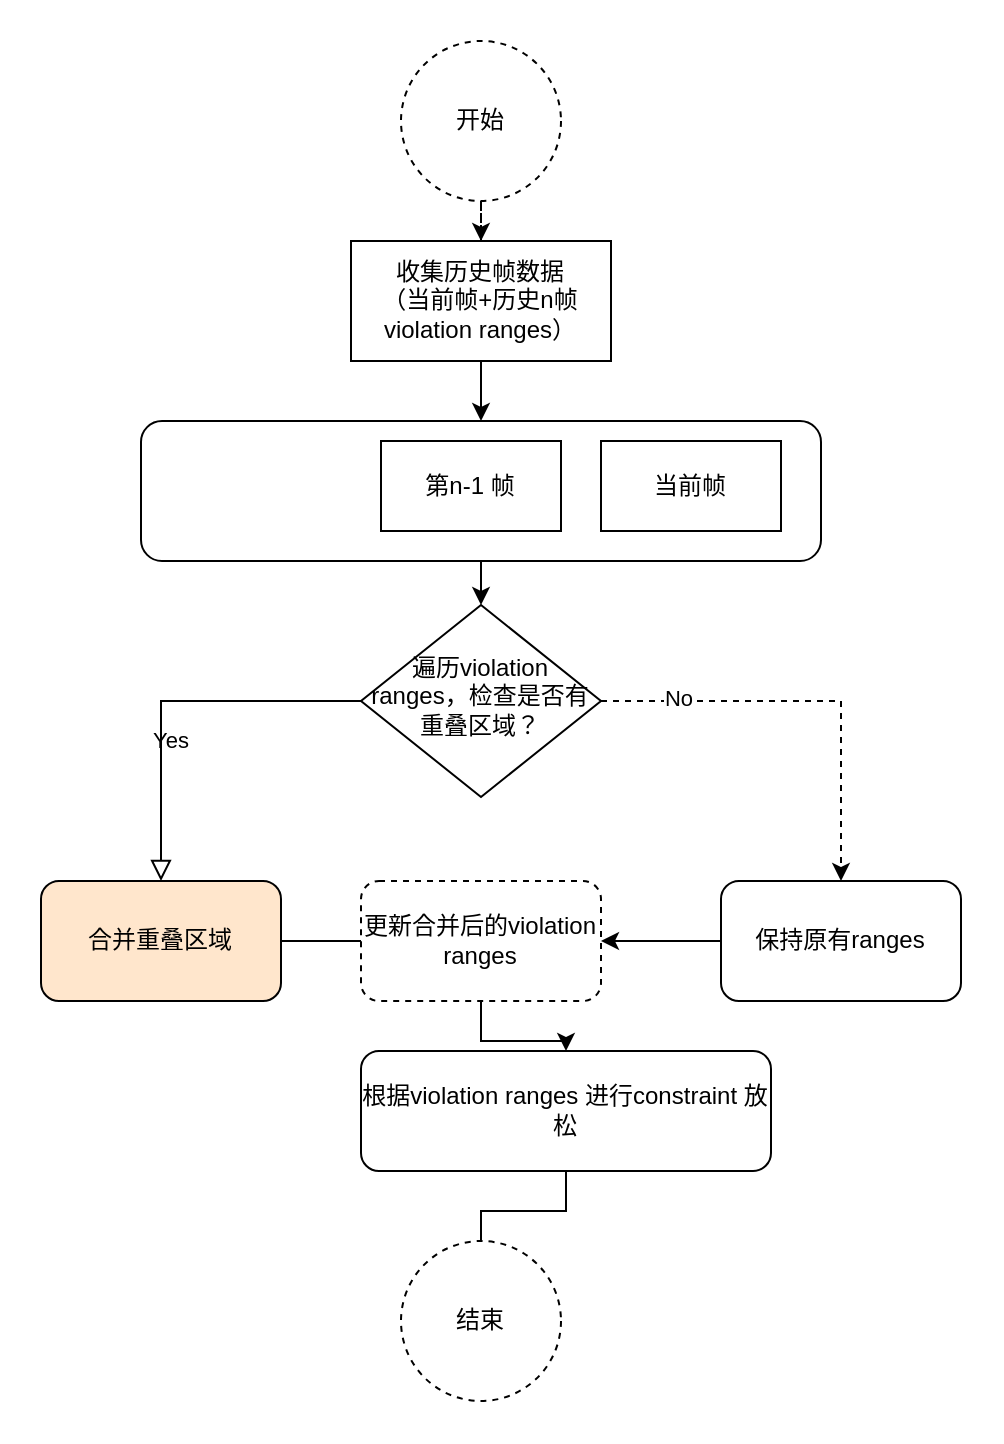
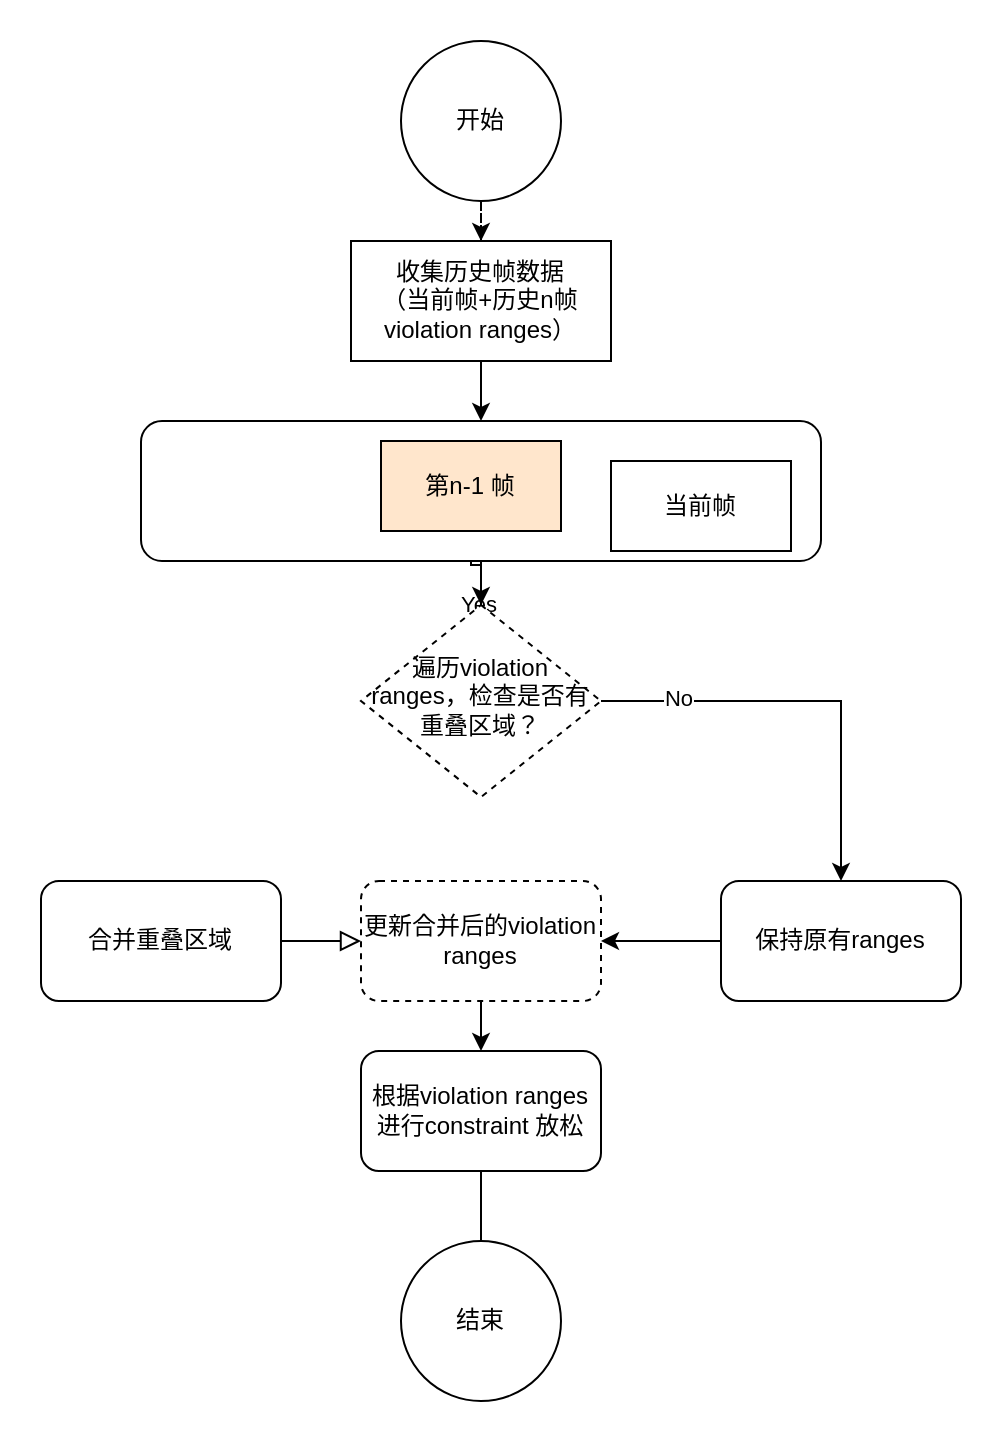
node "开始": style dashed -> solid
node "第n-1 帧": fillcolor #ffffff -> #ffe6cc
node "当前帧": moved (691, 486) -> (701, 506)
edge "遍历violation ranges，检查是否有重叠区域？" -> "合并重叠区域": now "遍历violation ranges，检查是否有重叠区域？" -> "第n-1 帧"
node "遍历violation ranges，检查是否有重叠区域？": style solid -> dashed
edge "遍历violation ranges，检查是否有重叠区域？" -> "保持原有ranges": style dashed -> solid
node "合并重叠区域": fillcolor #ffe6cc -> #ffffff
edge "合并重叠区域" -- "更新合并后的violation ranges": arrowhead none -> block
node "根据violation ranges 进行constraint 放松": size 410x120 -> 240x120
node "结束": style dashed -> solid
